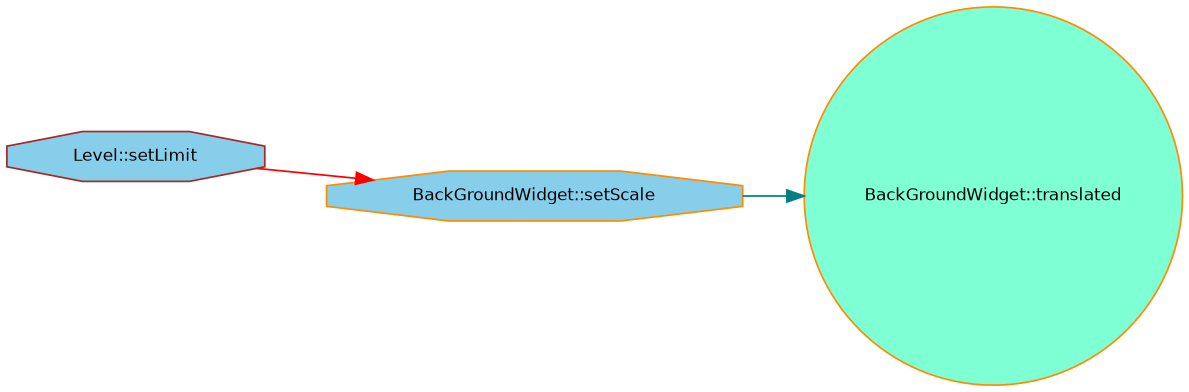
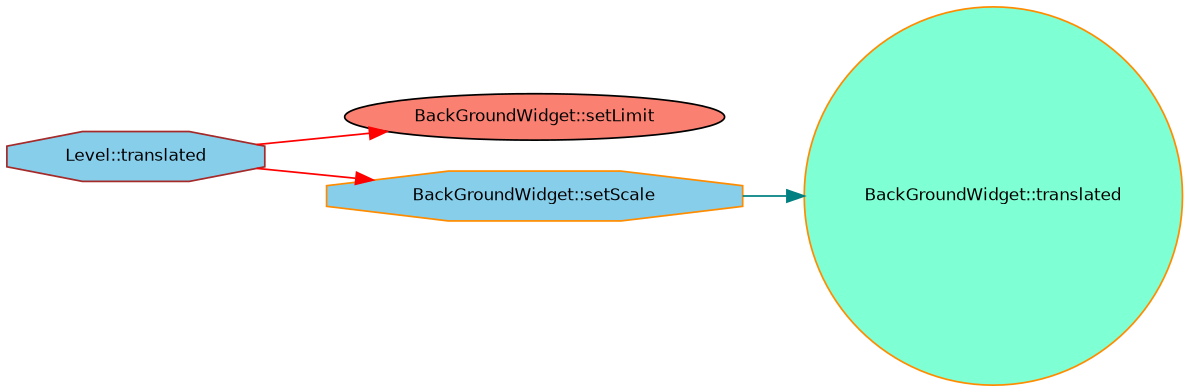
node "BackGroundWidget::setLimit": added
node "Level::setLimit": label "Level::setLimit" -> "Level::translated"
